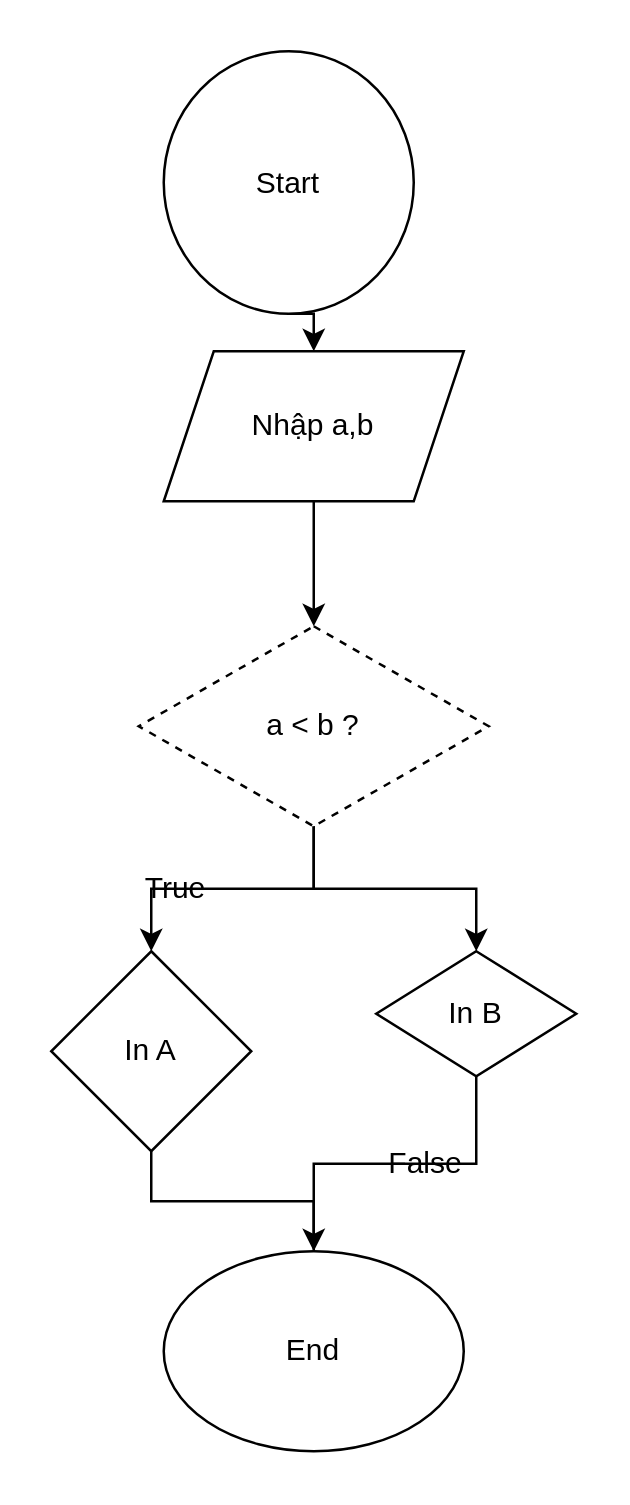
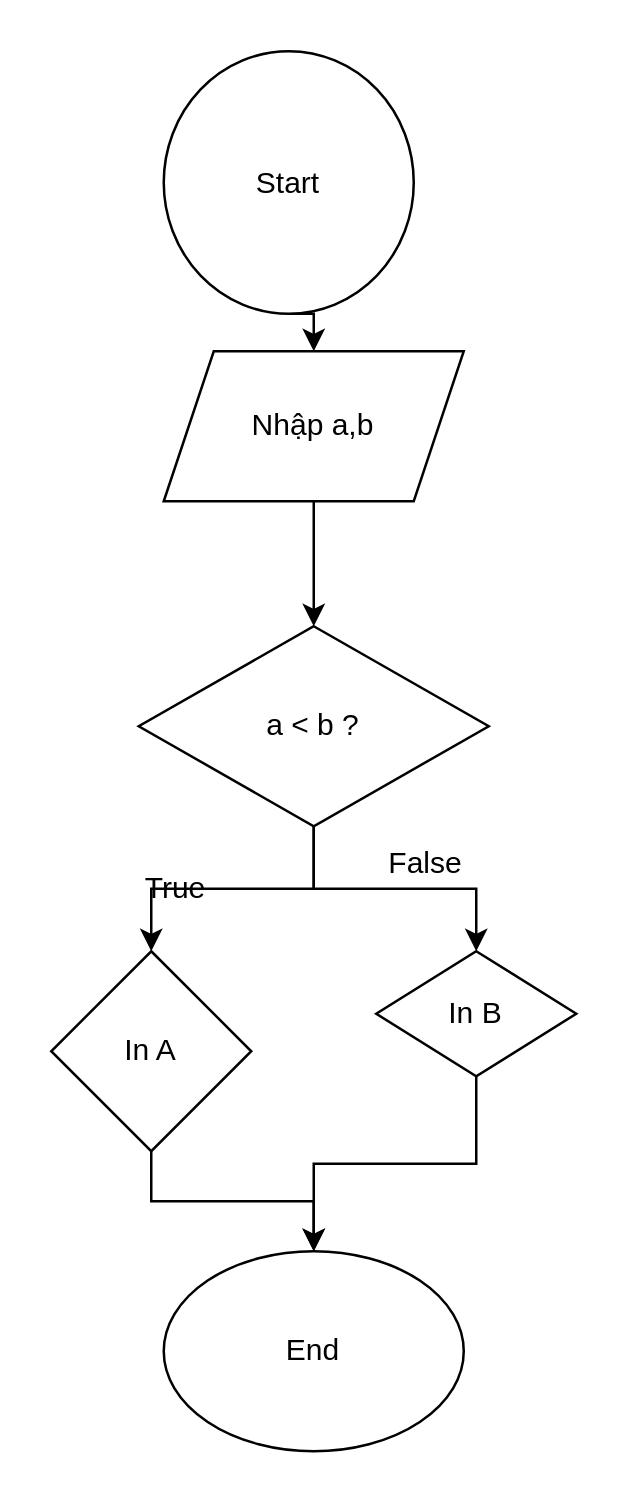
node "a < b ?": style dashed -> solid
edge "In B" -- "End": arrowhead none -> classic
node "False": moved (426, 1164) -> (426, 864)
